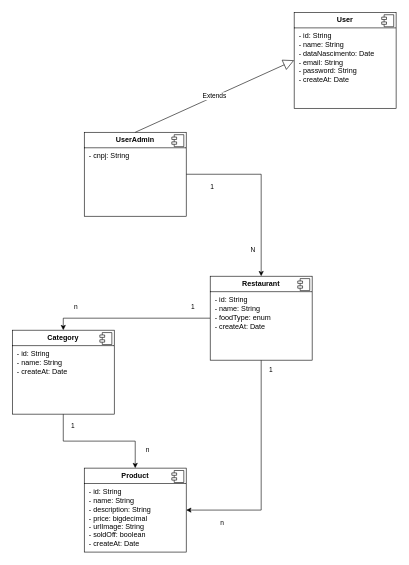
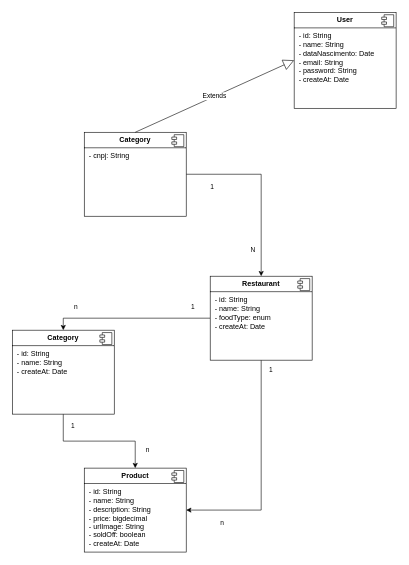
node "UserAdmin - cnpj: String": label "UserAdmin - cnpj: String" -> "Category - cnpj: String"
